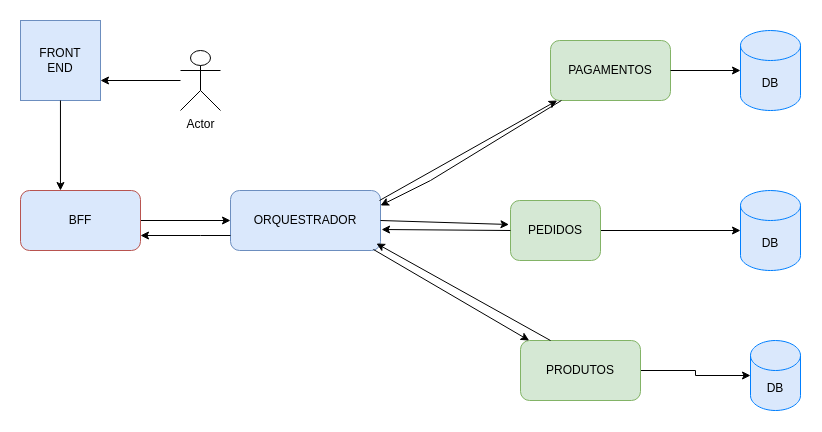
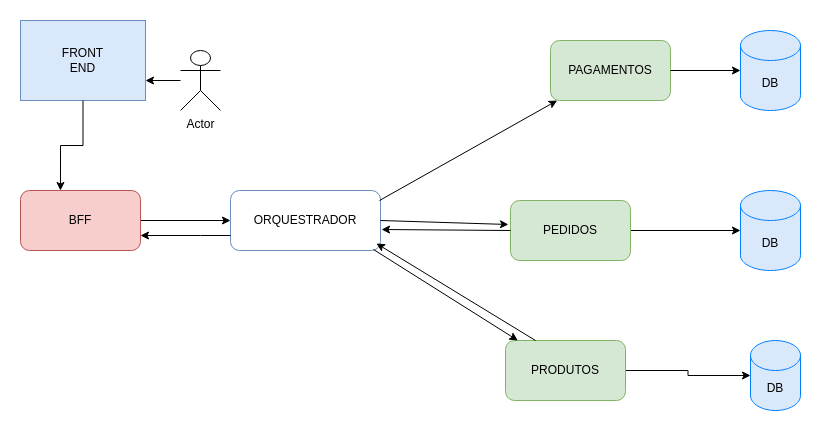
node "FRONT END": size 80x80 -> 125x80
edge "PAGAMENTOS" -> "ORQUESTRADOR": removed
node "BFF": fillcolor #dae8fc -> #f8cecc
node "ORQUESTRADOR": fillcolor #dae8fc -> #ffffff
node "PEDIDOS": size 90x60 -> 120x60
node "PRODUTOS": moved (581, 371) -> (566, 371)
